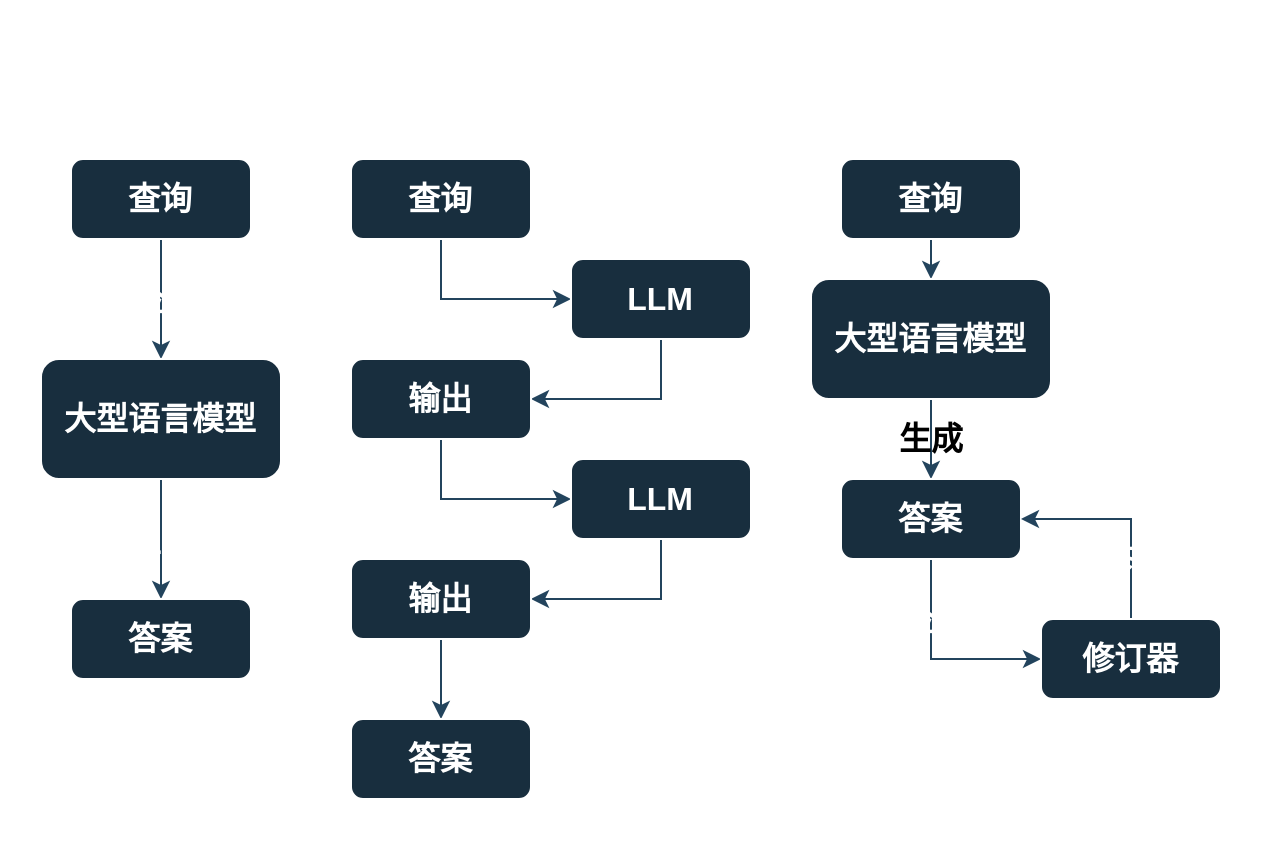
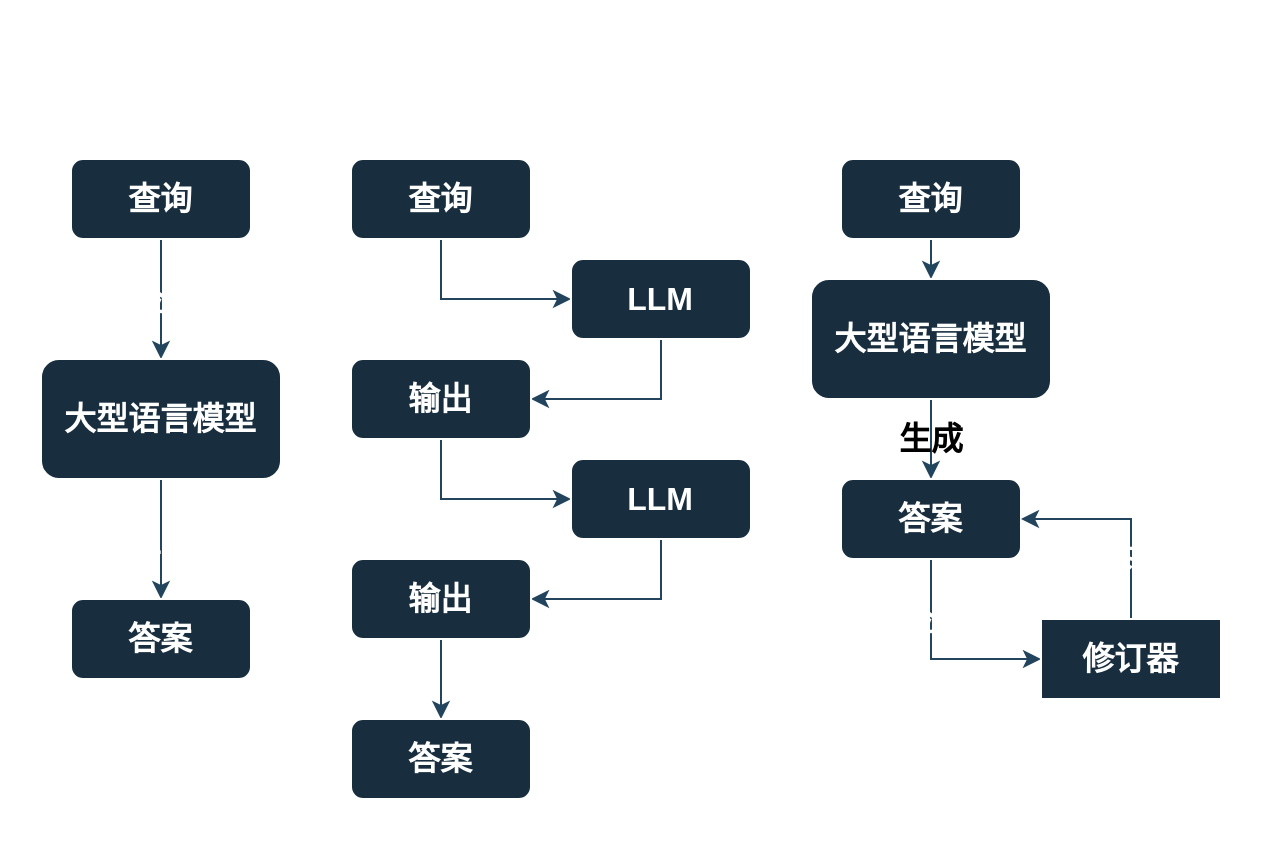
node "修订器": shape rounded rectangle -> rectangle
